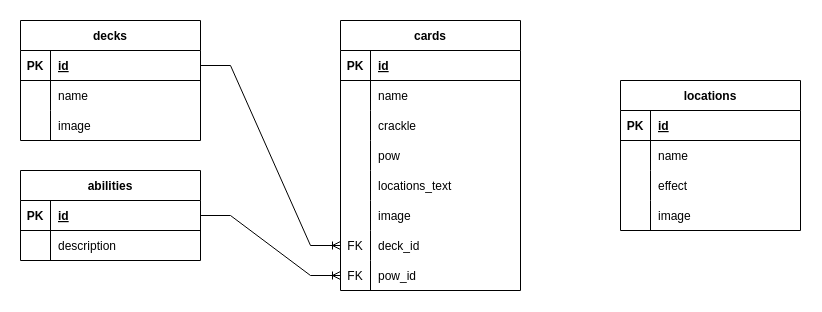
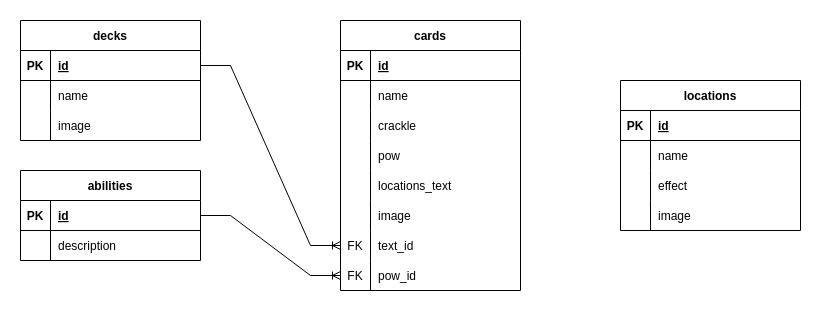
node "deck_id": label "deck_id" -> "text_id"
